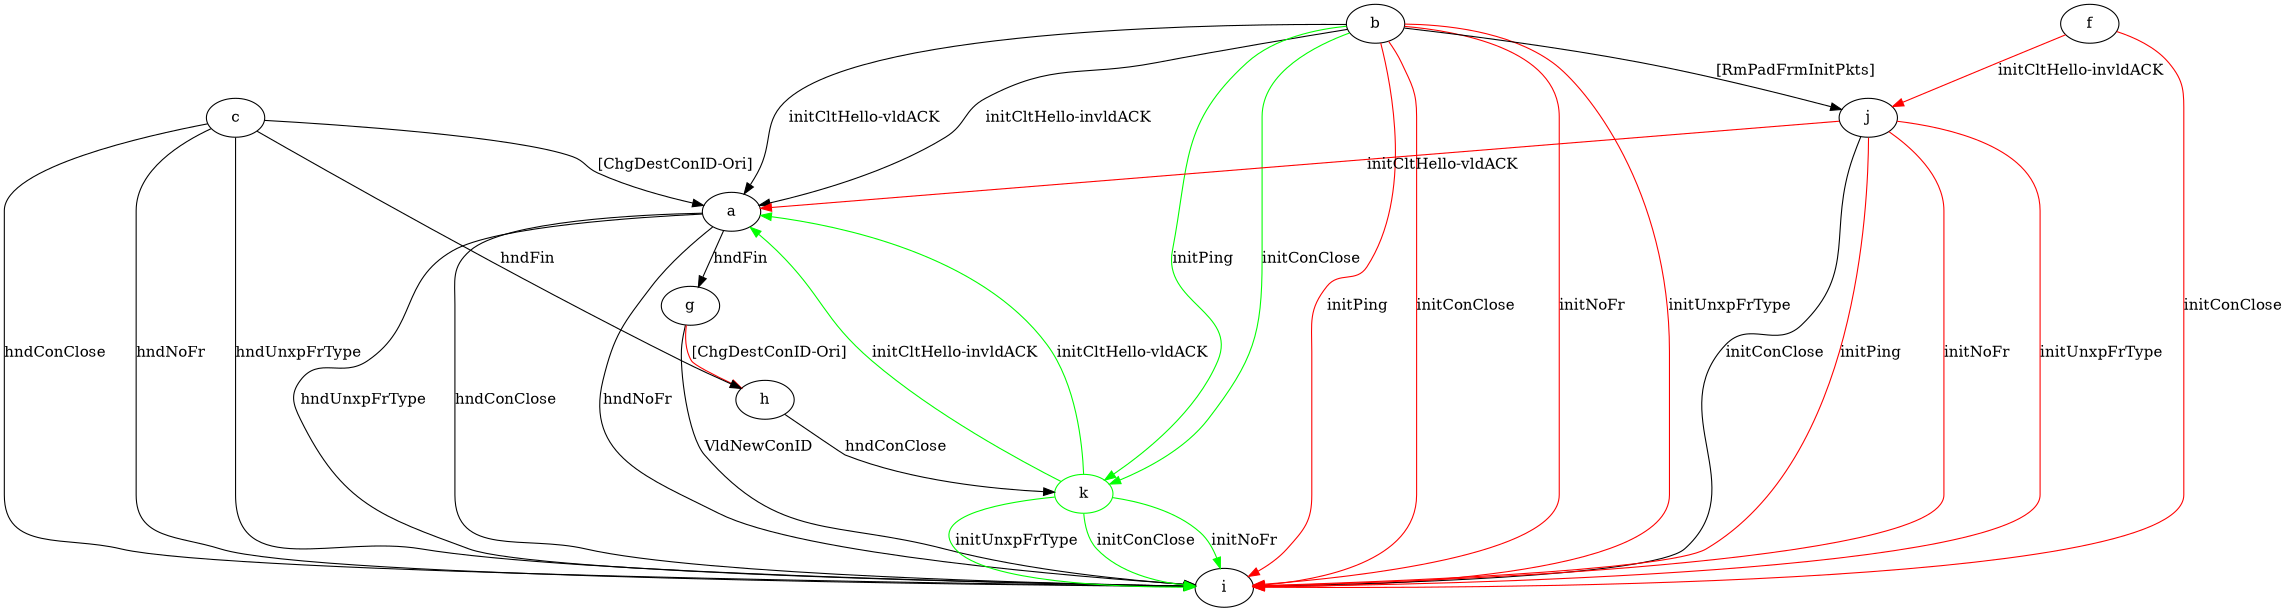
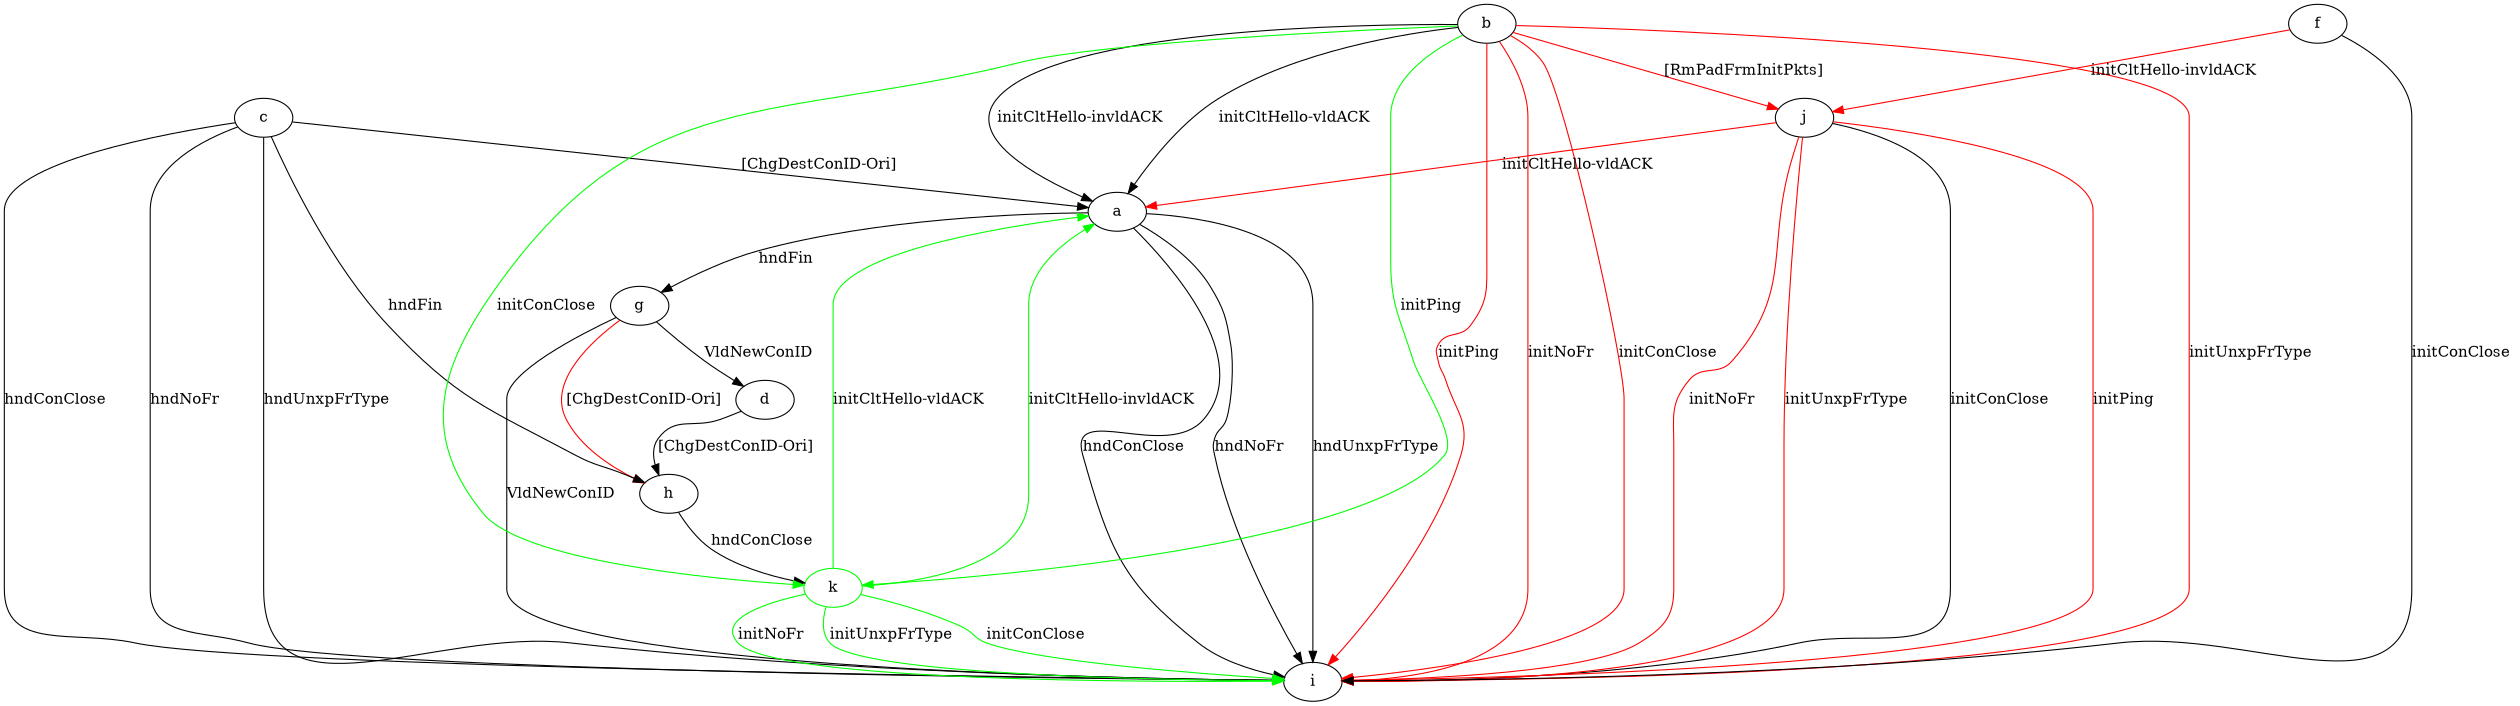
edge "b" -> "j": color black -> red
node "d": added
edge "f" -> "i": color red -> black
